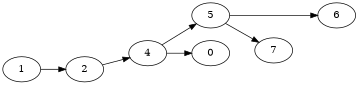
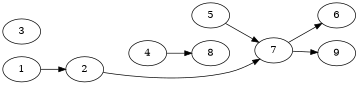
edge "5" -> "6": now "7" -> "6"
node "3": added
edge "4" -> "5": removed
node "0": label "0" -> "8"
node "9": added
edge "2" -> "4": now "2" -> "7"
